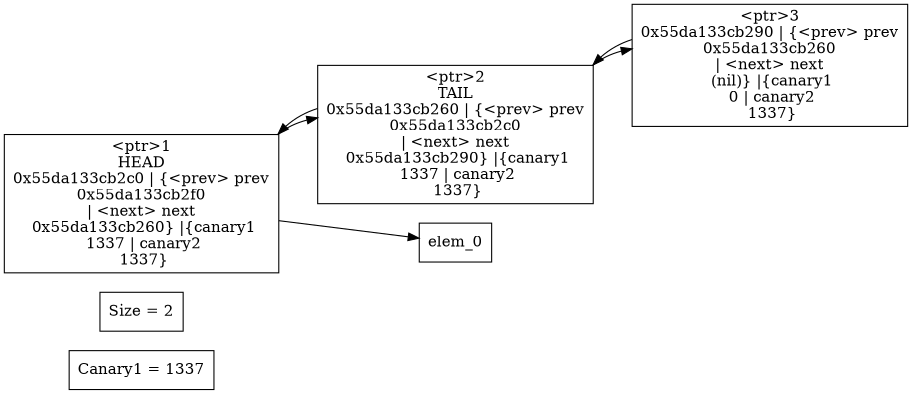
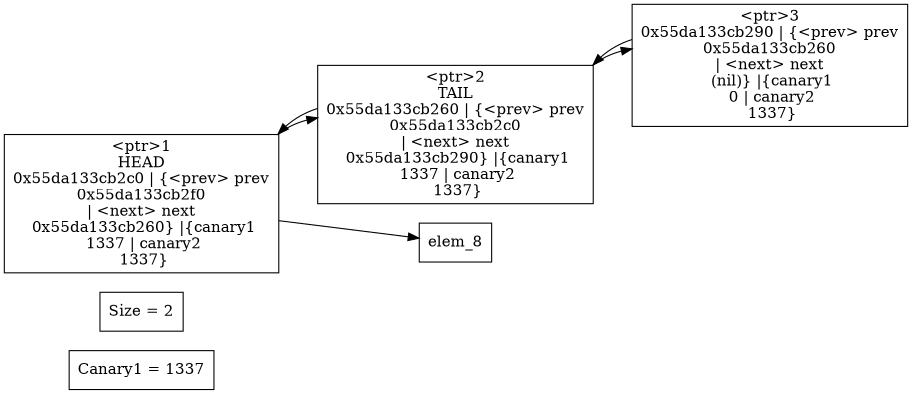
node "elem_0": label "elem_0" -> "elem_8"
